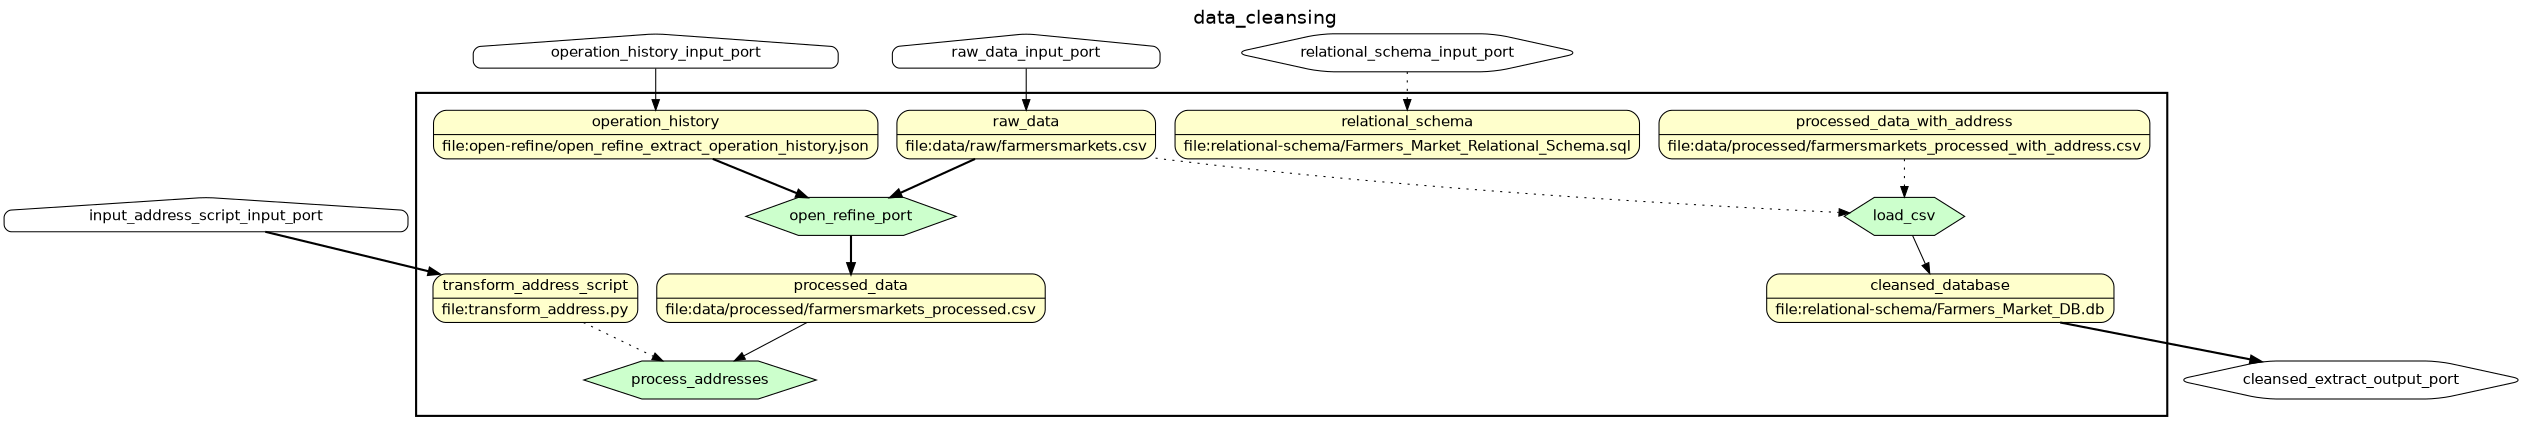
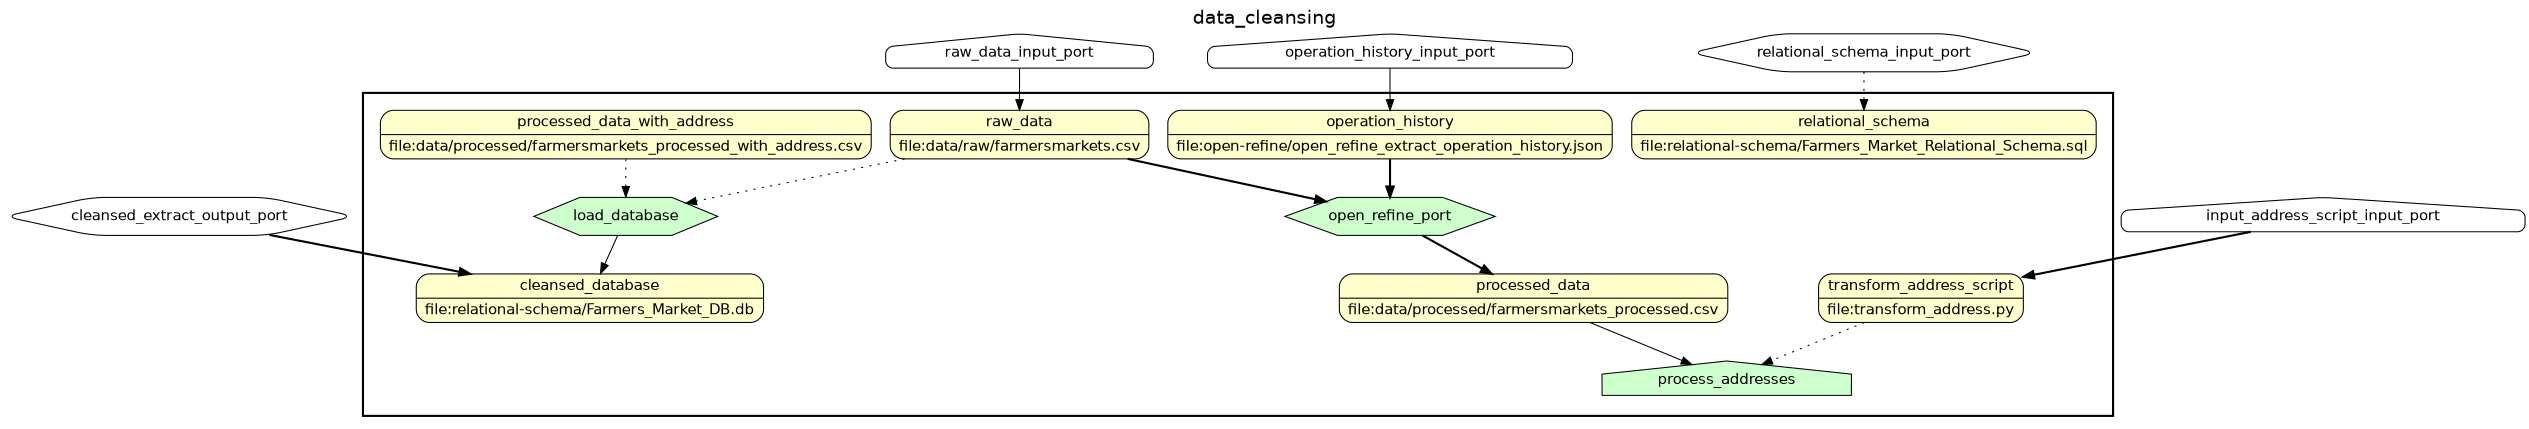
node "load_csv": label "load_csv" -> "load_database"
edge "cleansed_database" -> "cleansed_extract_output_port": reversed
node "process_addresses": shape hexagon -> house
